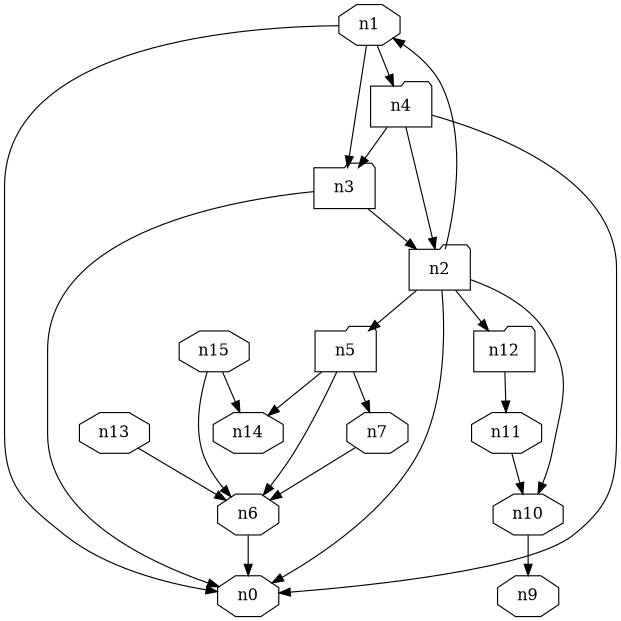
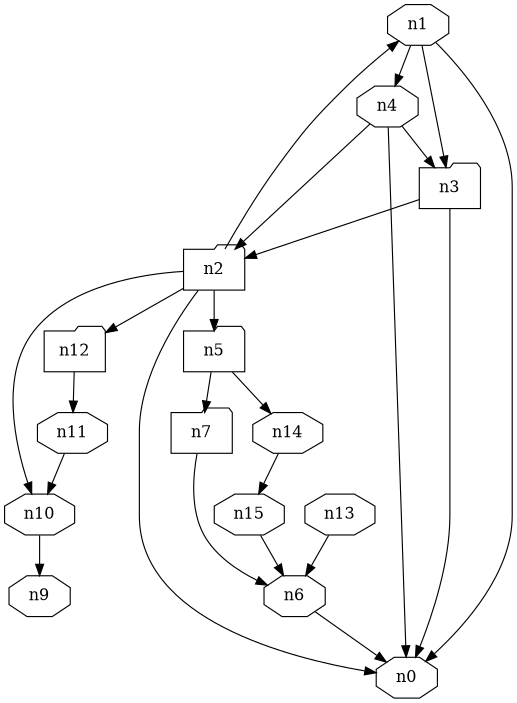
node "n4": shape folder -> octagon
edge "n15" -> "n14": reversed
edge "n5" -> "n6": removed
node "n7": shape octagon -> folder
